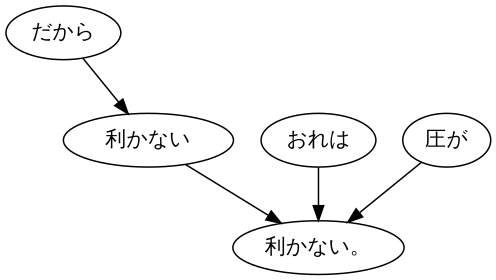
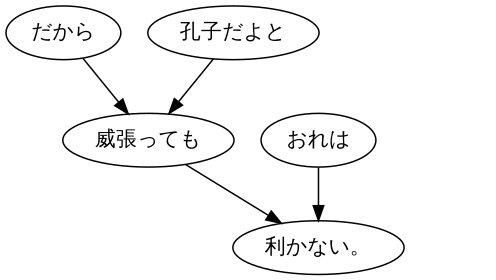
node "孔子だよと": added
node "利かない": label "利かない" -> "威張っても"
node "圧が": removed
